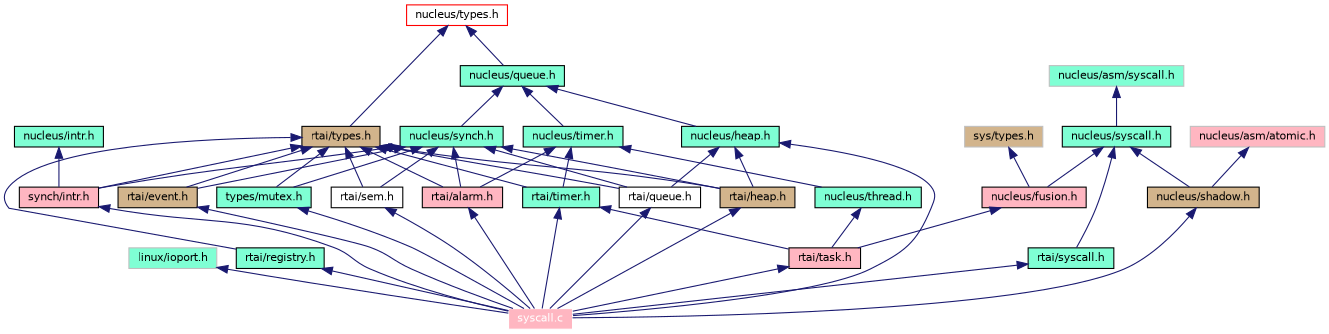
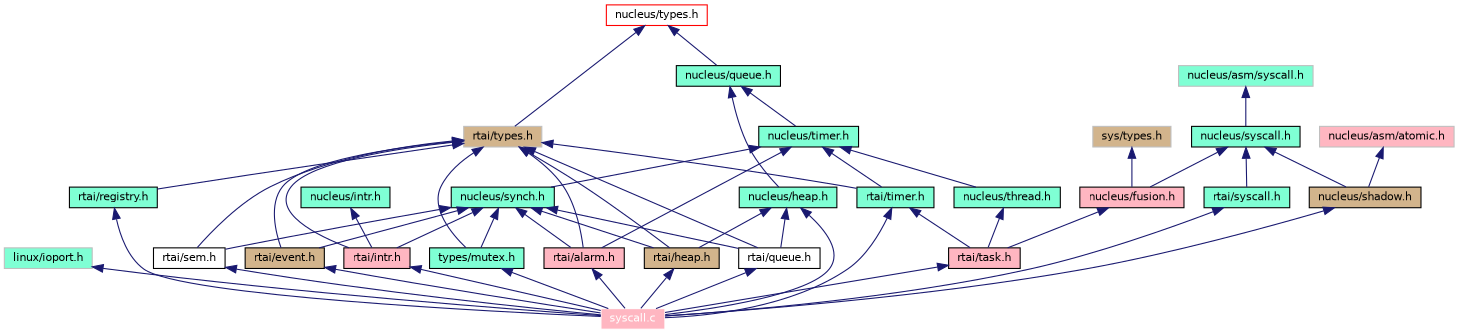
edge "nucleus/synch.h" -> "nucleus/queue.h": now "nucleus/synch.h" -> "nucleus/timer.h"
node "rtai/types.h": color black -> grey75
node "synch/intr.h": label "synch/intr.h" -> "rtai/intr.h"
